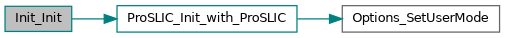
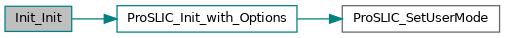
node "ProSLIC_Init_with_ProSLIC": label "ProSLIC_Init_with_ProSLIC" -> "ProSLIC_Init_with_Options"
node "Options_SetUserMode": label "Options_SetUserMode" -> "ProSLIC_SetUserMode"
